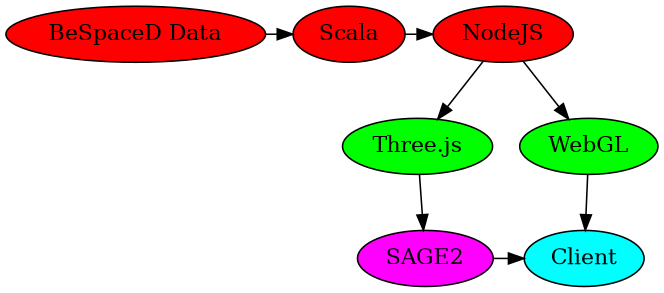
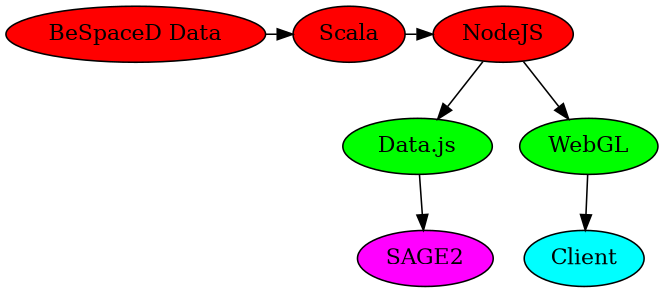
node "Three.js": label "Three.js" -> "Data.js"
edge "SAGE2" -> "Client": removed
